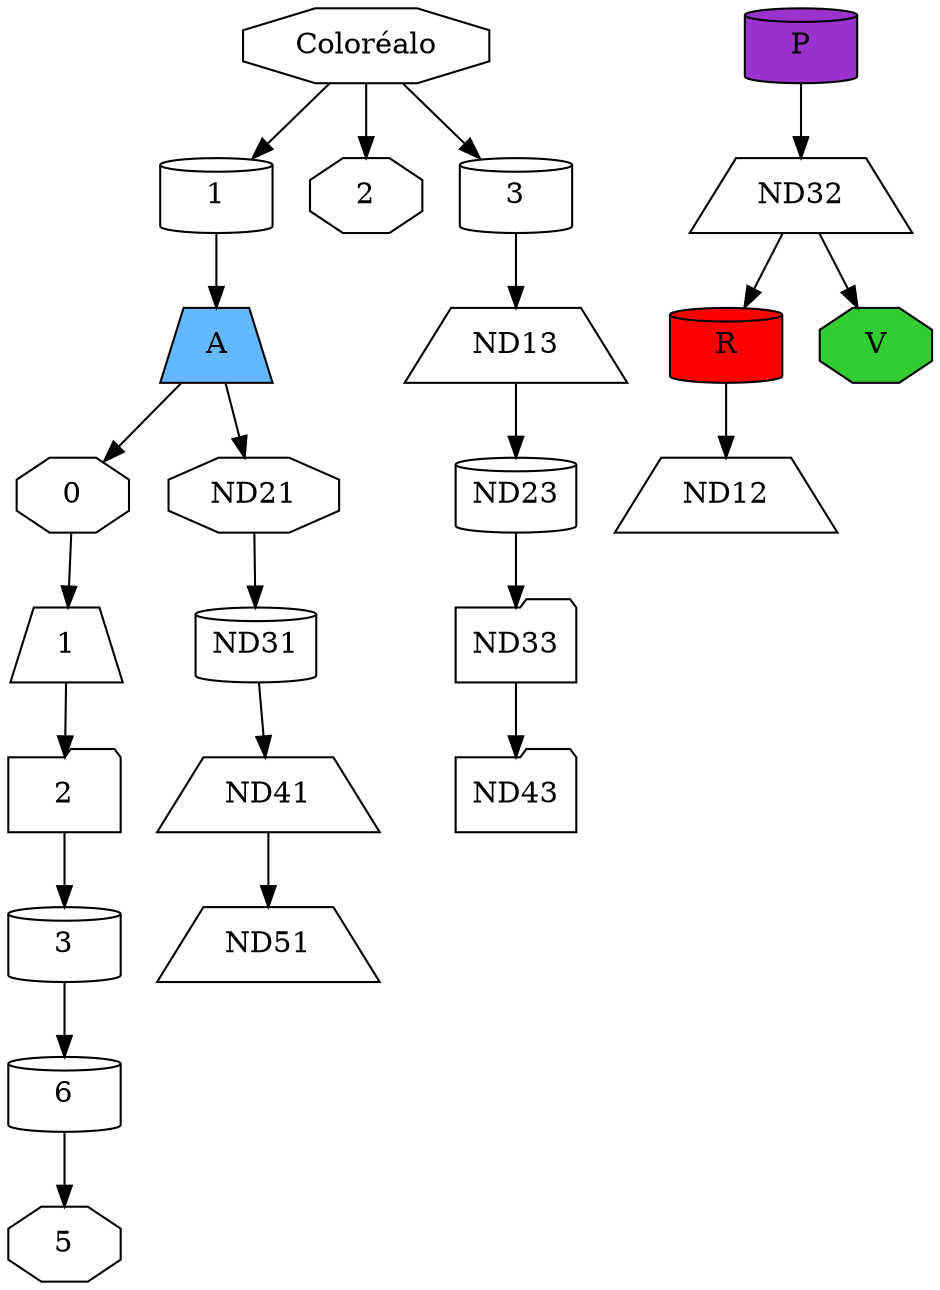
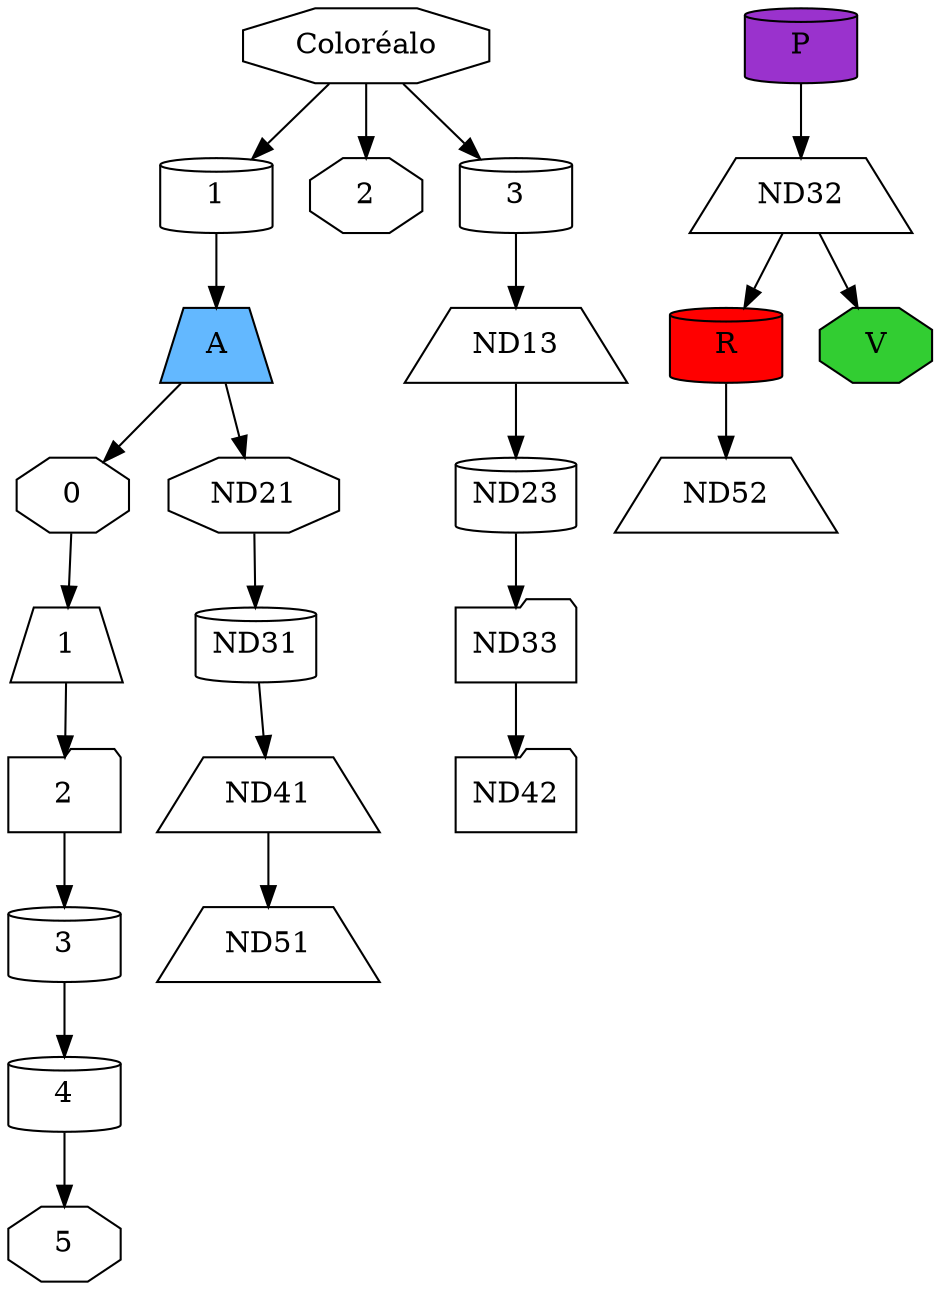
node "ND12": label "ND12" -> "ND52"
node "ND43": label "ND43" -> "ND42"
node "6": label "6" -> "4"
